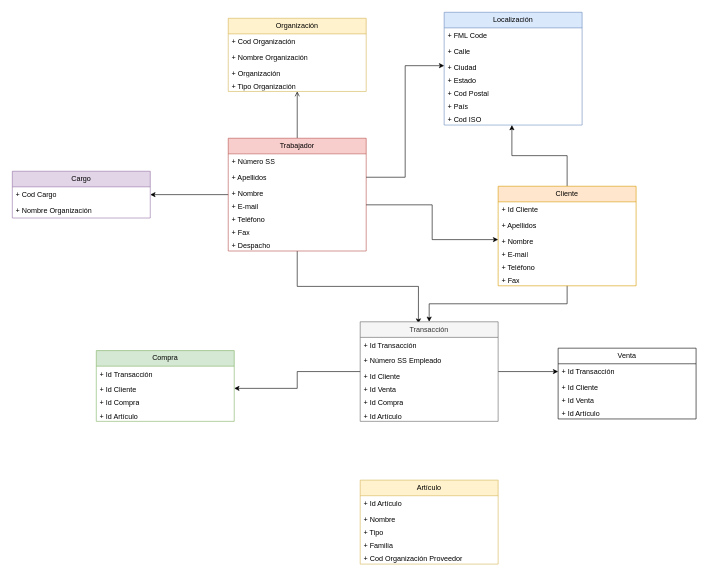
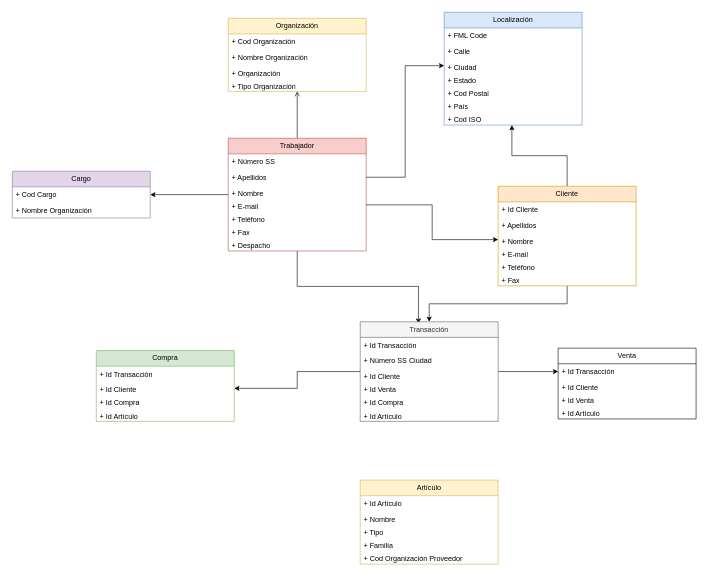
node "+ Número SS Empleado": label "+ Número SS Empleado" -> "+ Número SS Ciudad"
